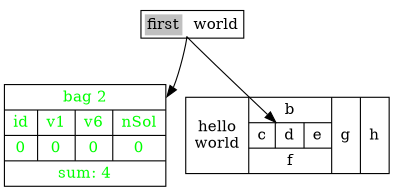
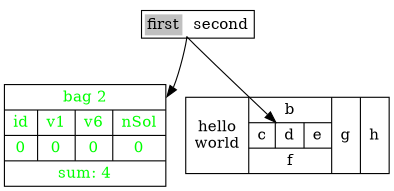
node "first": text "world" -> "second"
